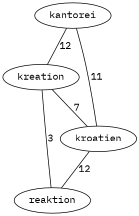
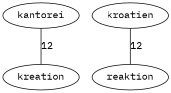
edge "kantorei" -- "kroatien": removed, label "11"
edge "kreation" -- "kroatien": removed, label "7"
edge "kreation" -- "reaktion": removed, label "3"
